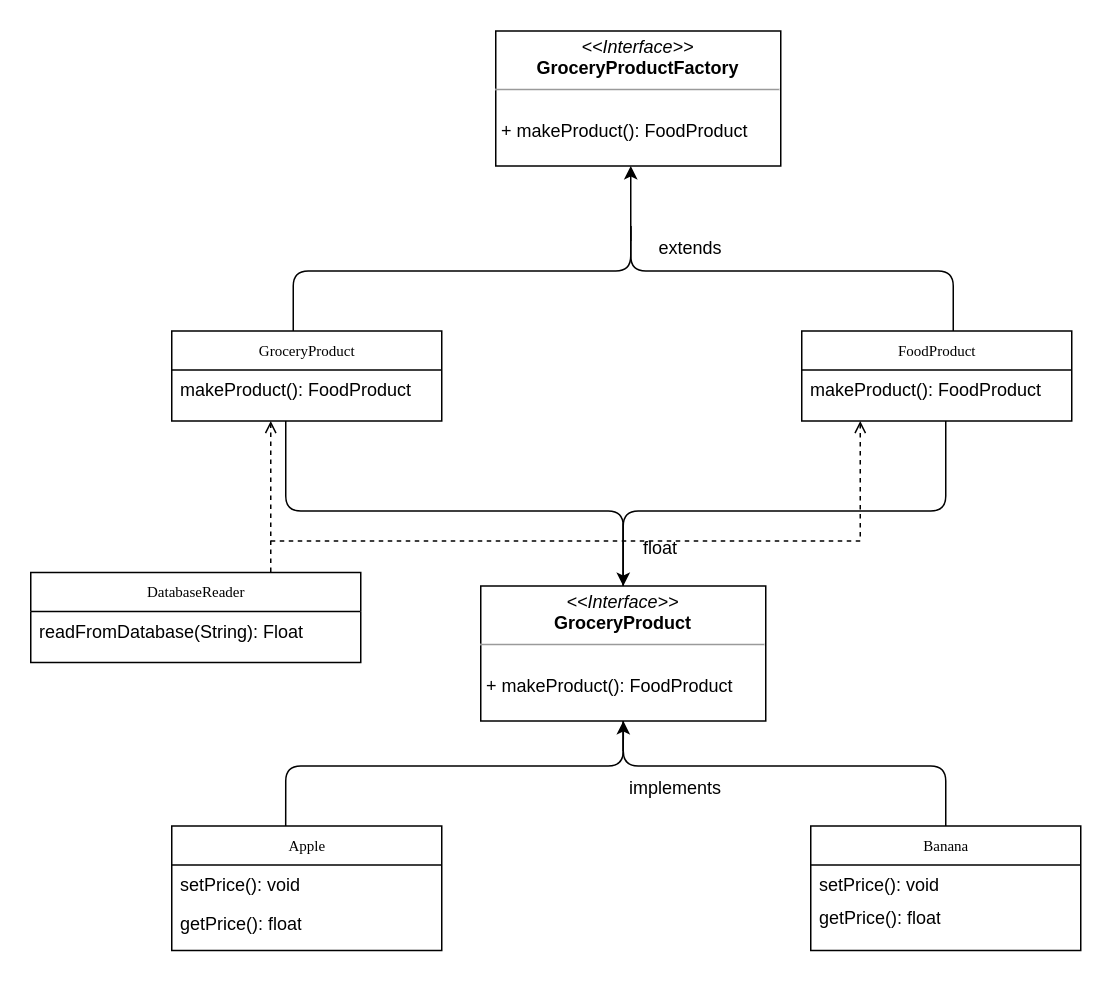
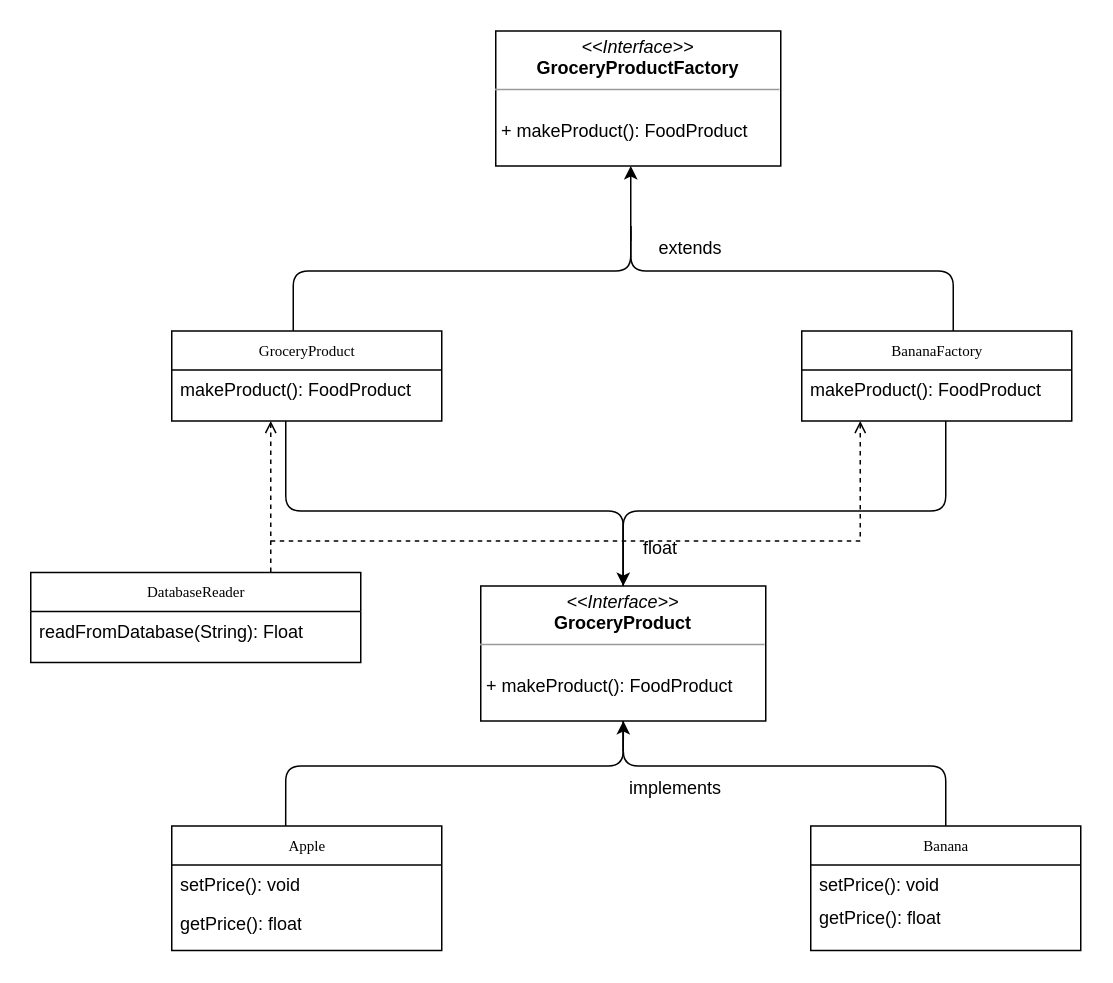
node "FoodProduct": label "FoodProduct" -> "BananaFactory"
